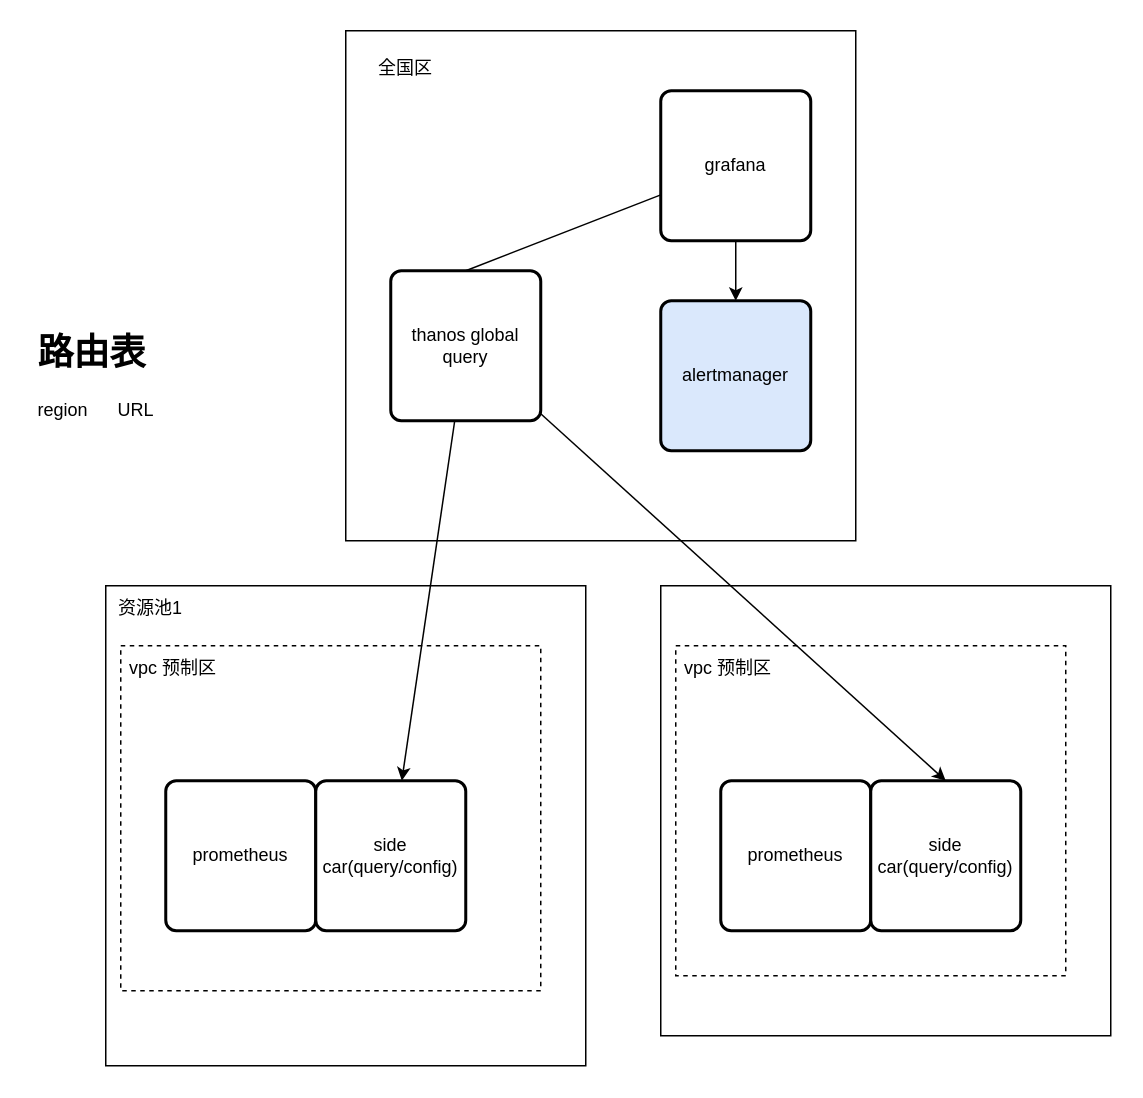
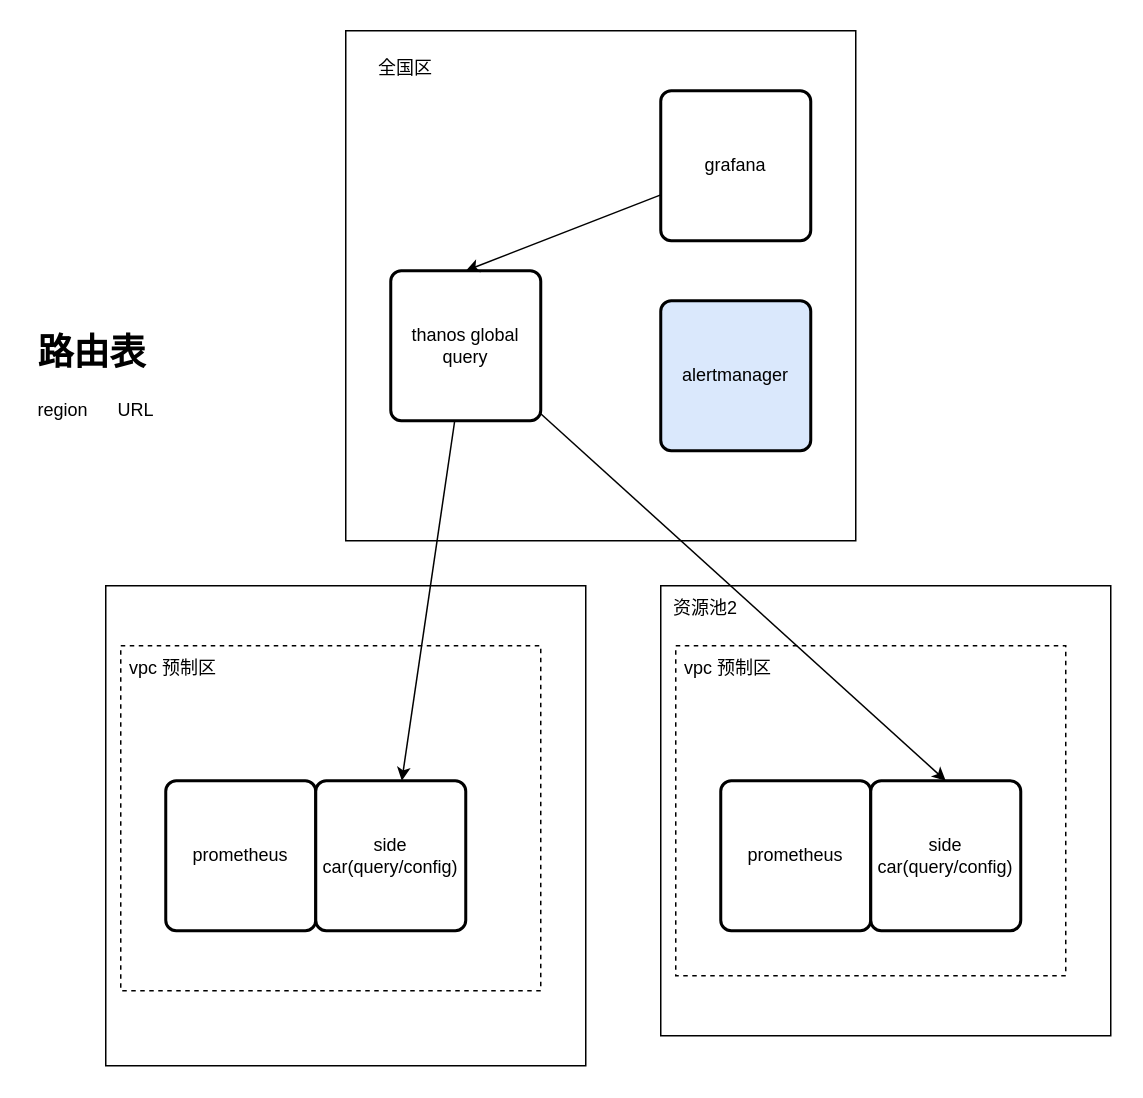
edge "grafana" -> "alertmanager": removed
edge "grafana" -- "thanos global query": arrowhead none -> classic
node "资源池1": removed
node "资源池2": added
